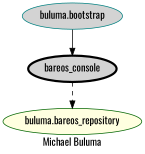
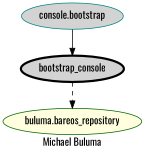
node "buluma.bootstrap": label "buluma.bootstrap" -> "console.bootstrap"
node "bareos_console": label "bareos_console" -> "bootstrap_console"
